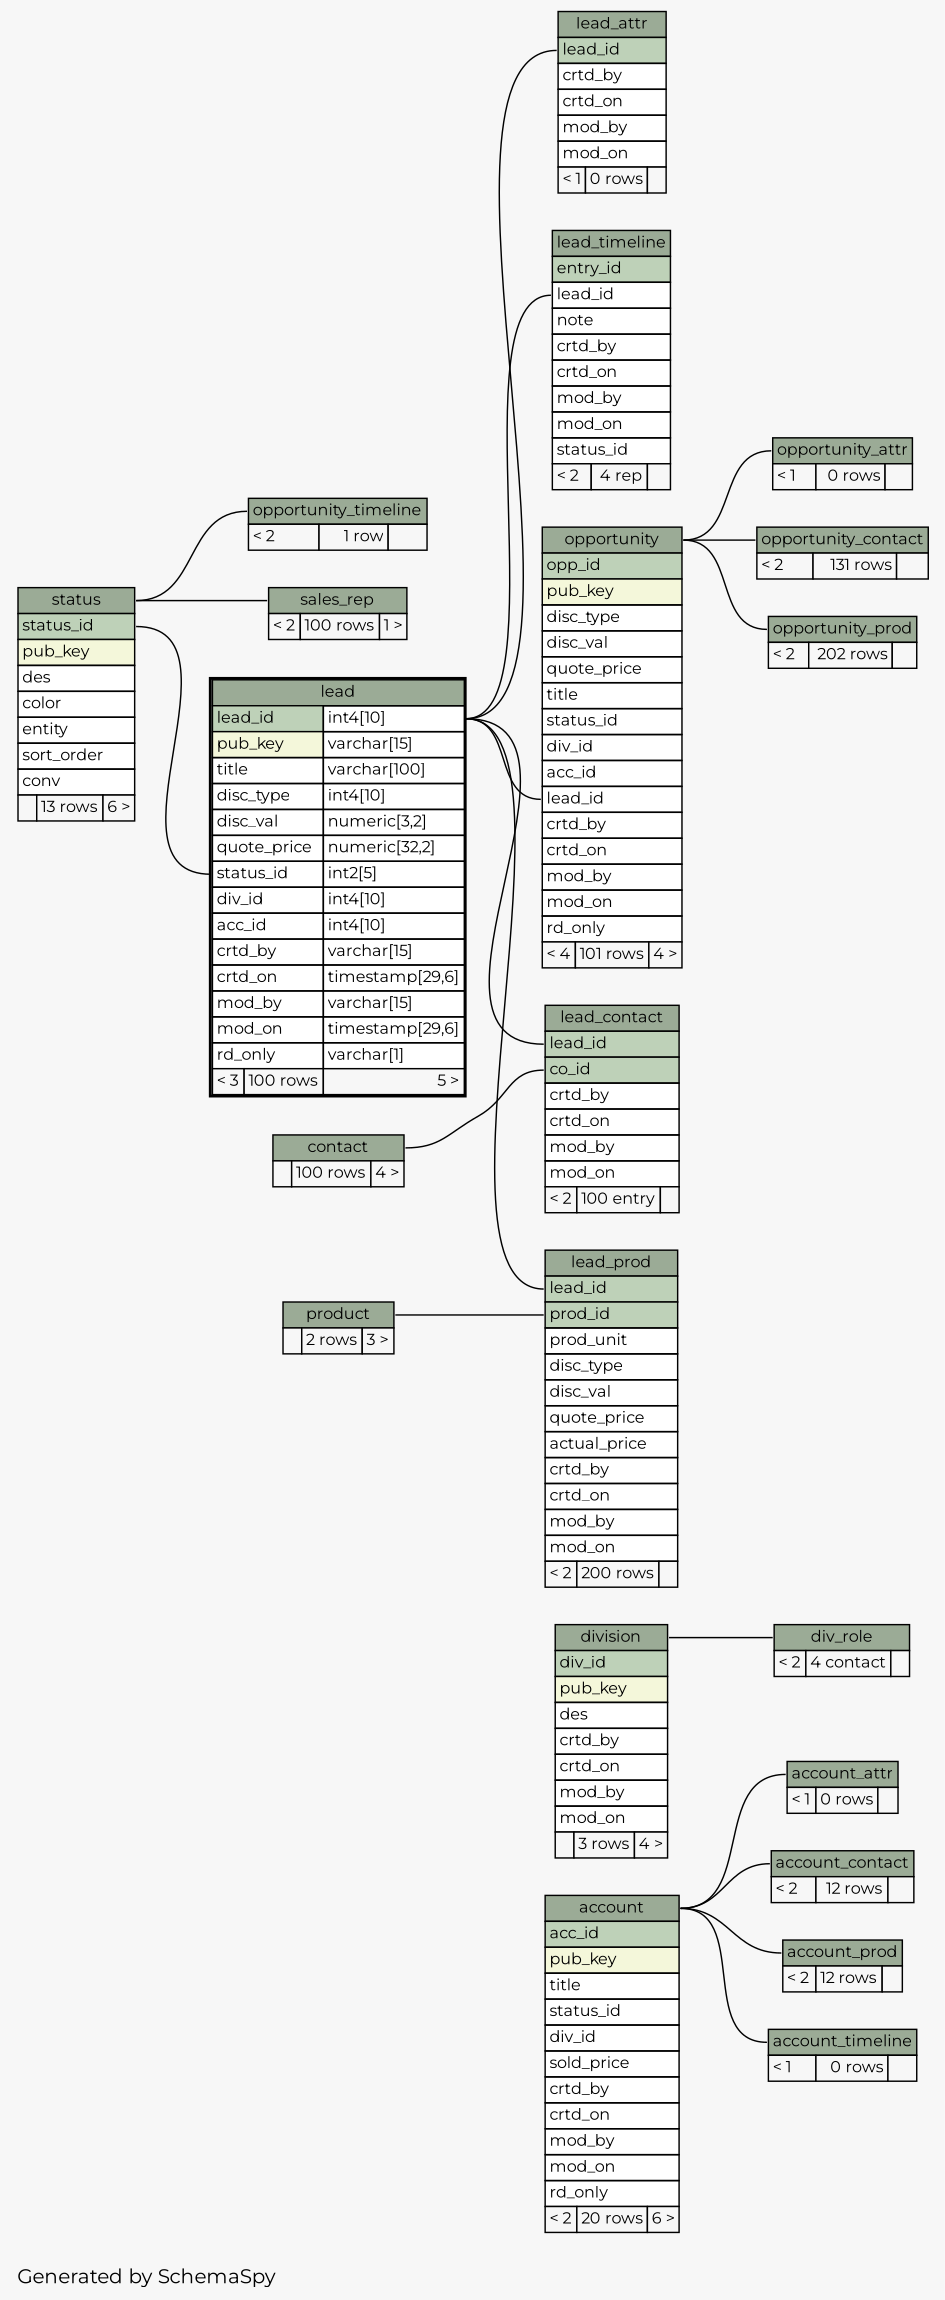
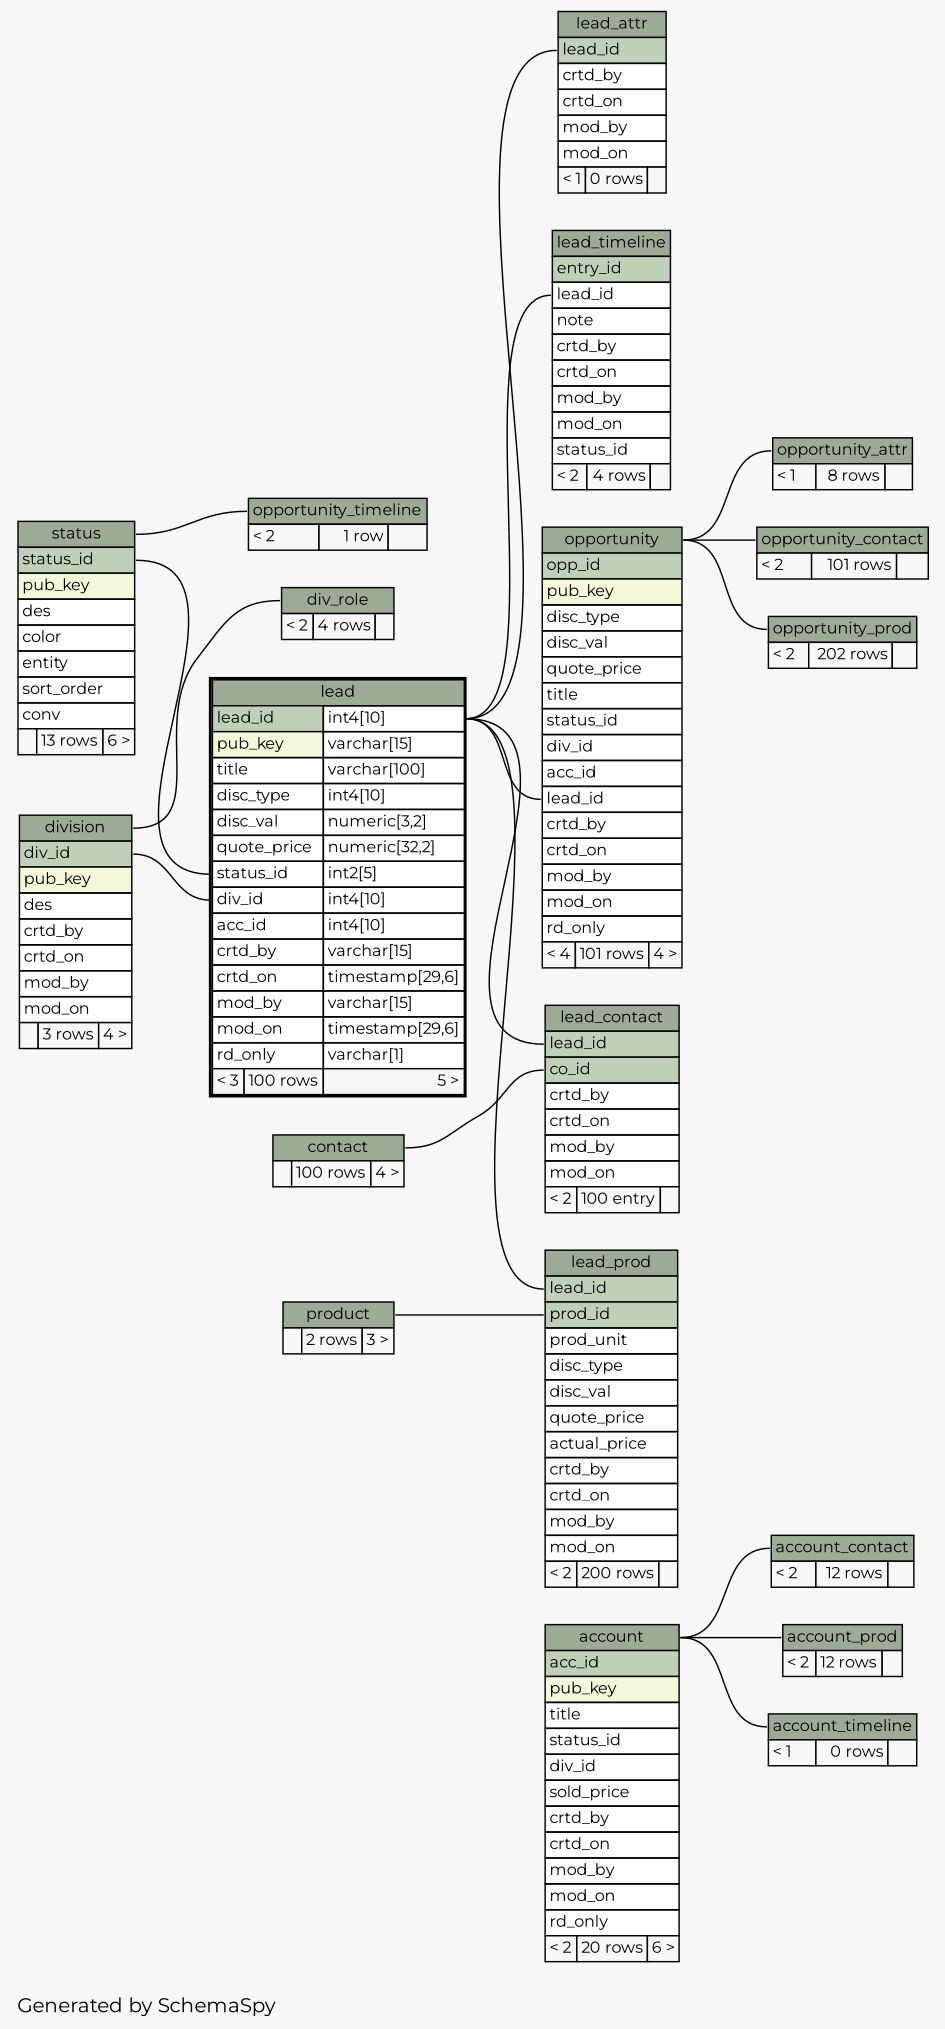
node "lead_timeline": text "4 rep" -> "4 rows"
node "opportunity_attr": text "0 rows" -> "8 rows"
node "opportunity_contact": text "131 rows" -> "101 rows"
node "sales_rep": removed
edge "lead" -- "division": added
node "div_role": text "4 contact" -> "4 rows"
node "account_attr": removed
